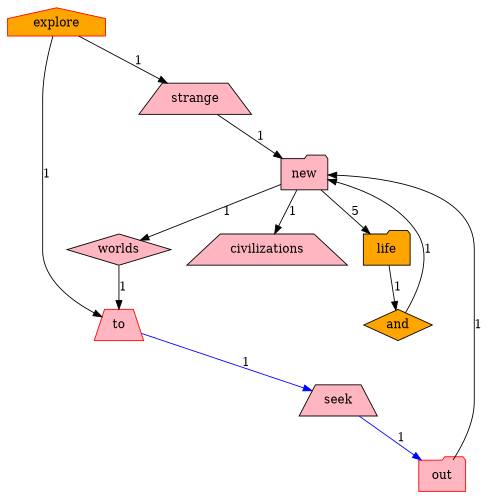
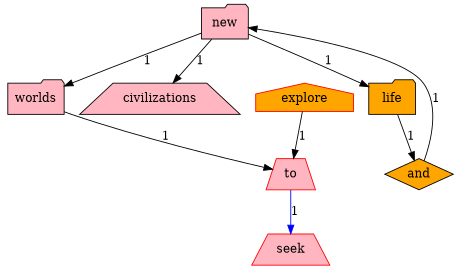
node "strange": removed
edge "new" -> "life": label "5" -> "1"
node "worlds": shape diamond -> folder
node "seek": color black -> red
node "out": removed
